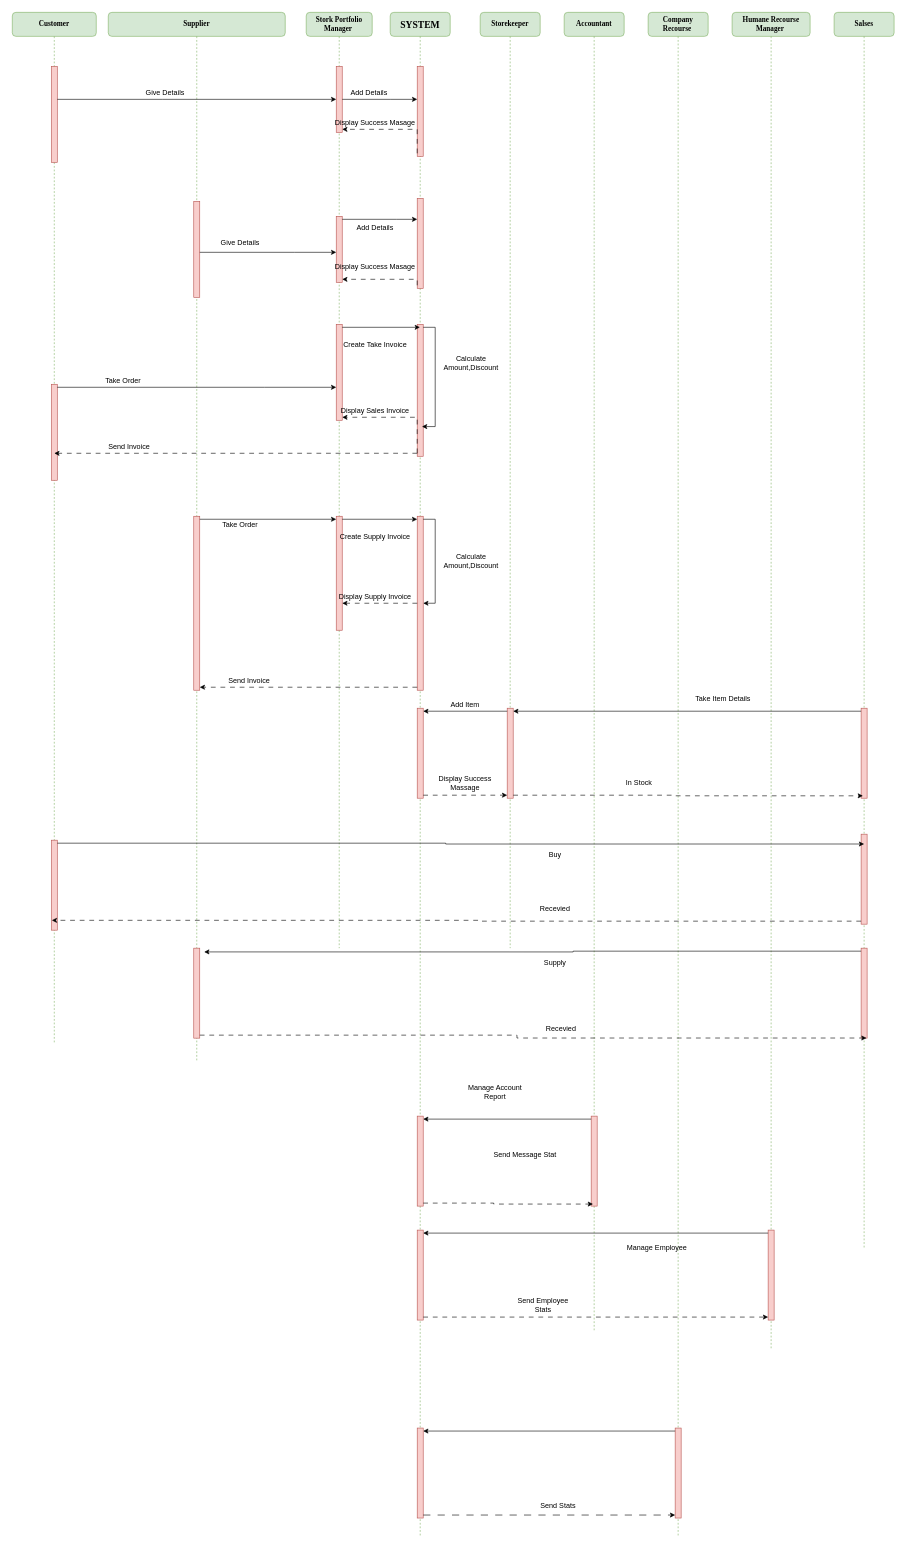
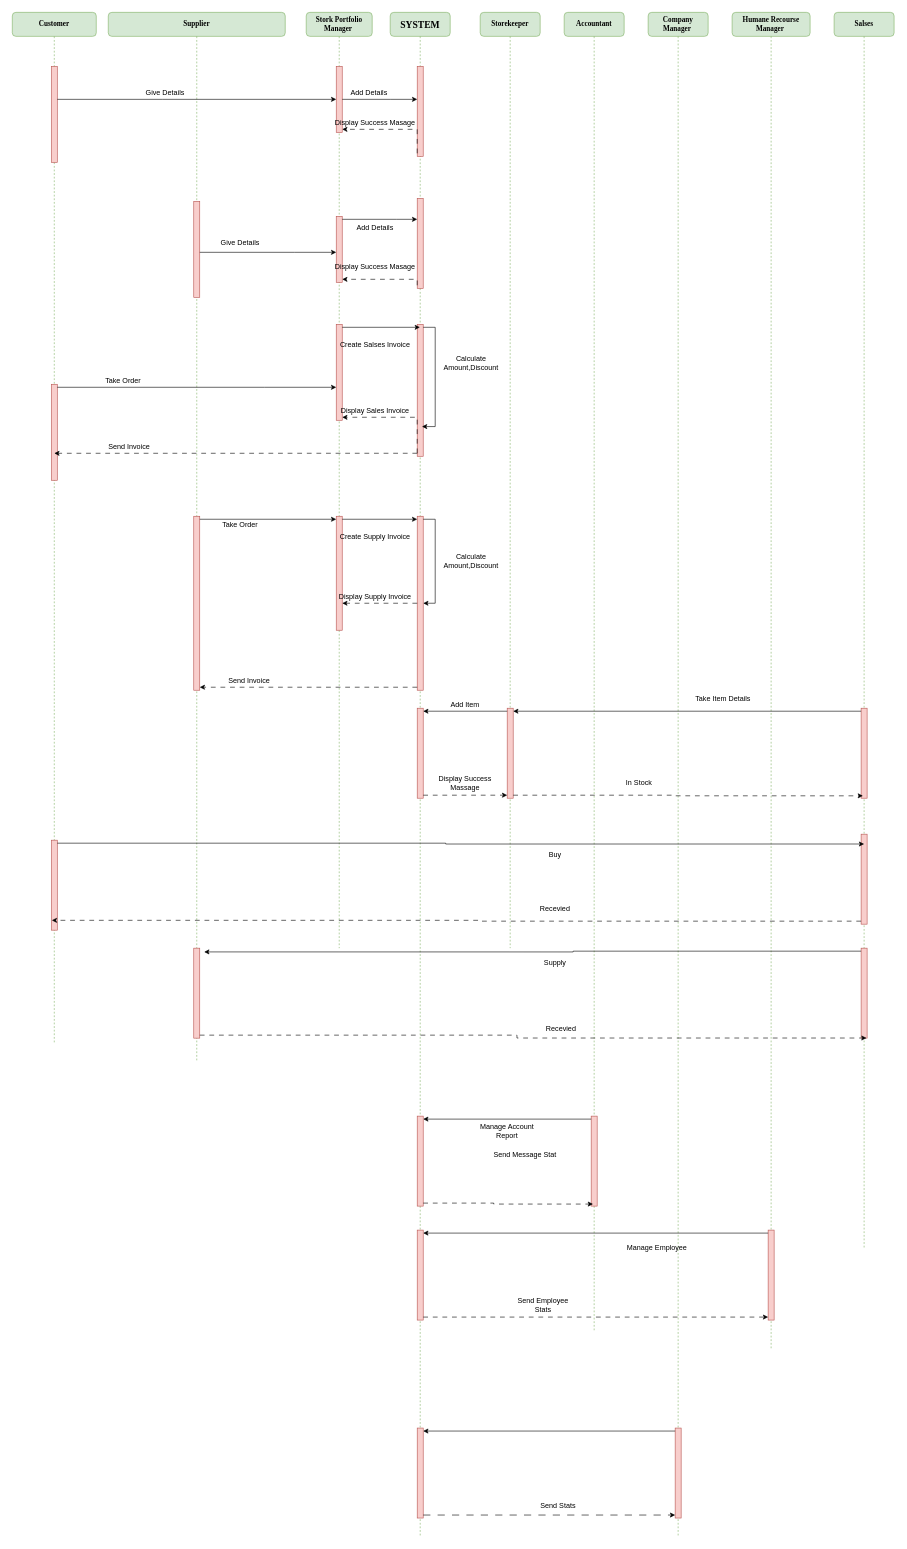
node "Company Recourse": label "Company Recourse" -> "Company Manager"
node "Create Take Invoice": label "Create Take Invoice" -> "Create Salses Invoice"
node "Manage Account Report": moved (495, 1092) -> (507, 1131)
